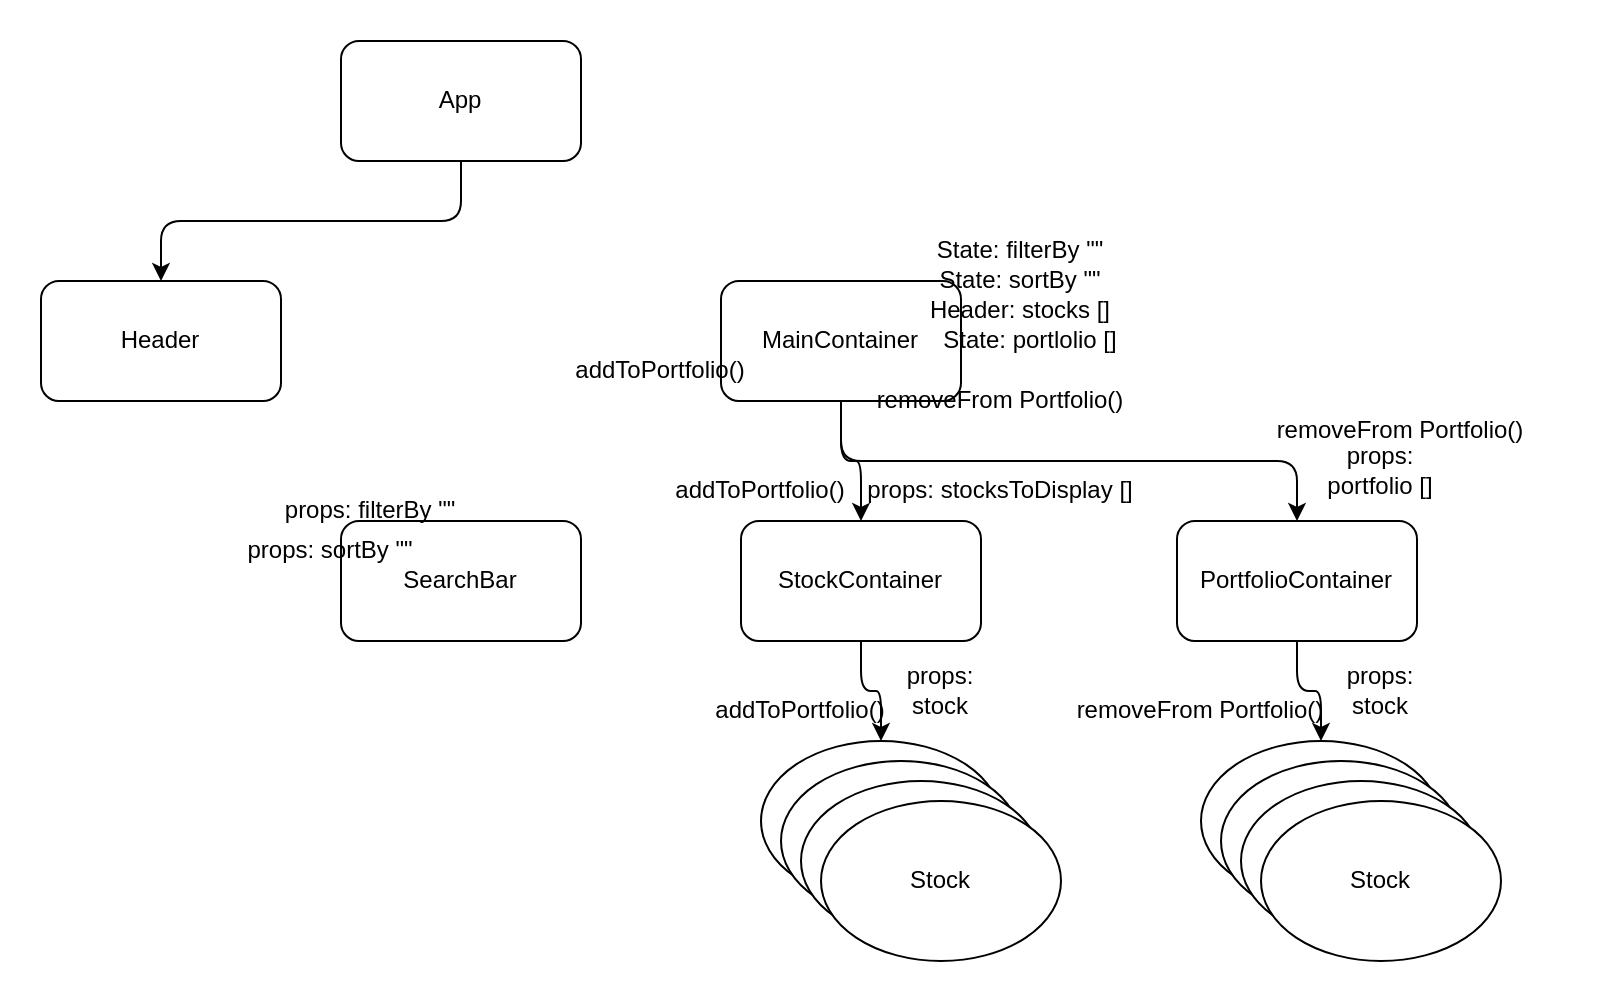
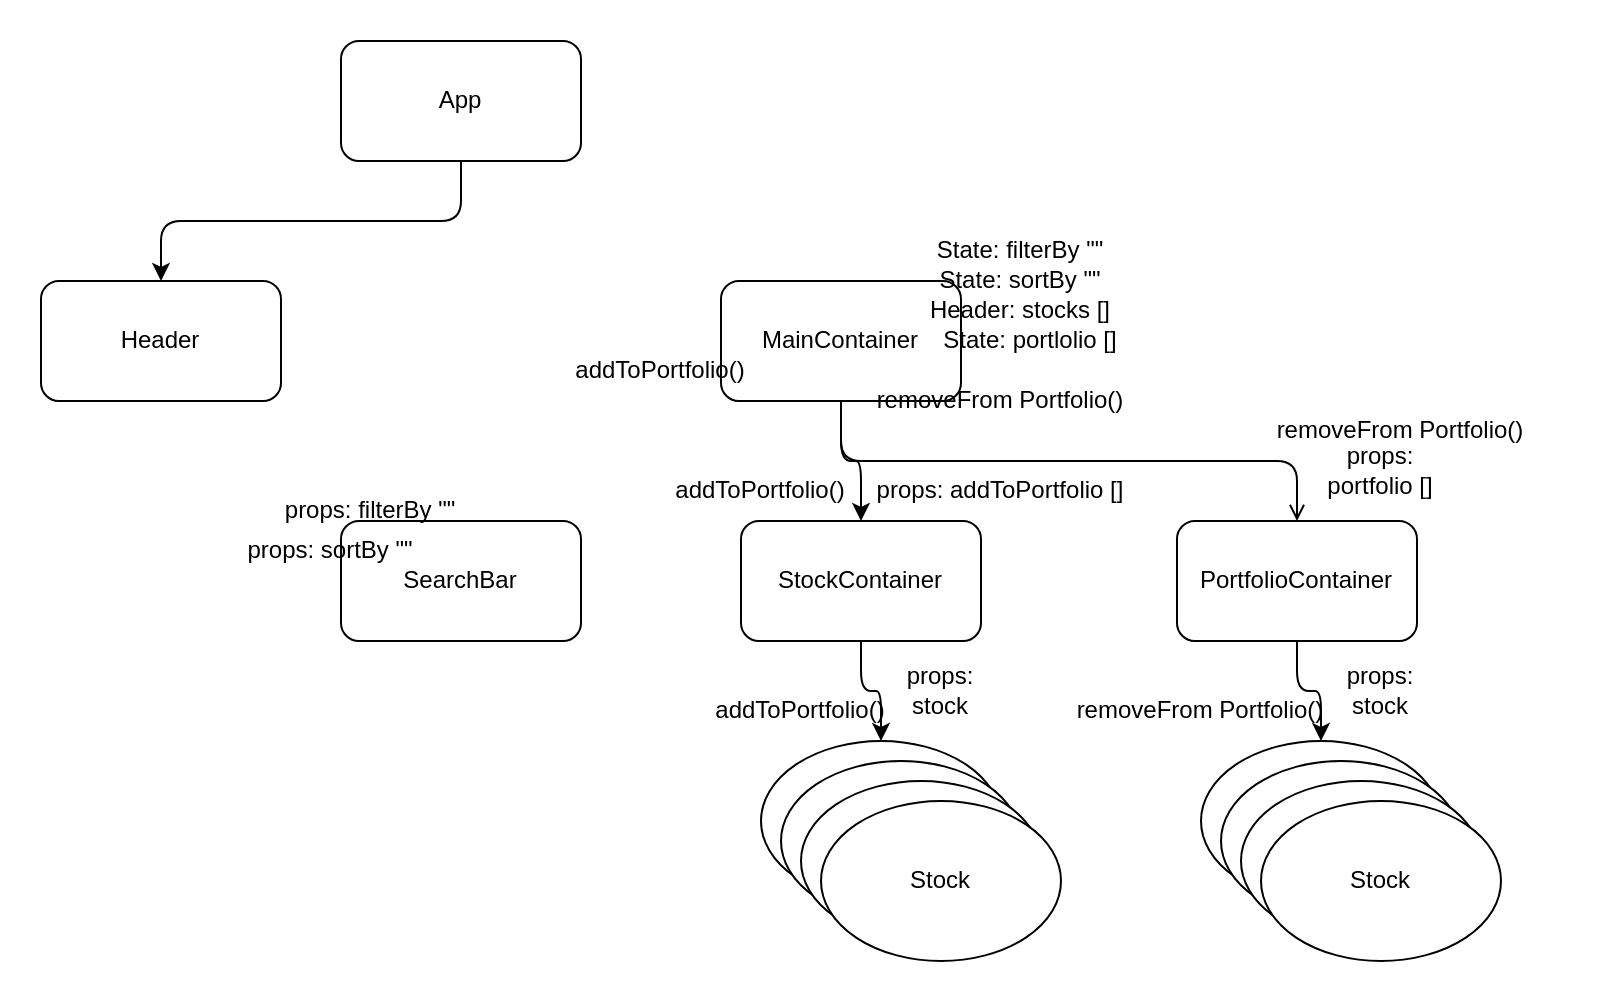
node "props: stocksToDisplay []": label "props: stocksToDisplay []" -> "props: addToPortfolio []"
edge "MainContainer" -> "PortfolioContainer": arrowhead classic -> open
